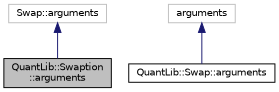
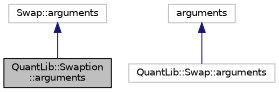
node "QuantLib::Swap::arguments": color black -> grey75
